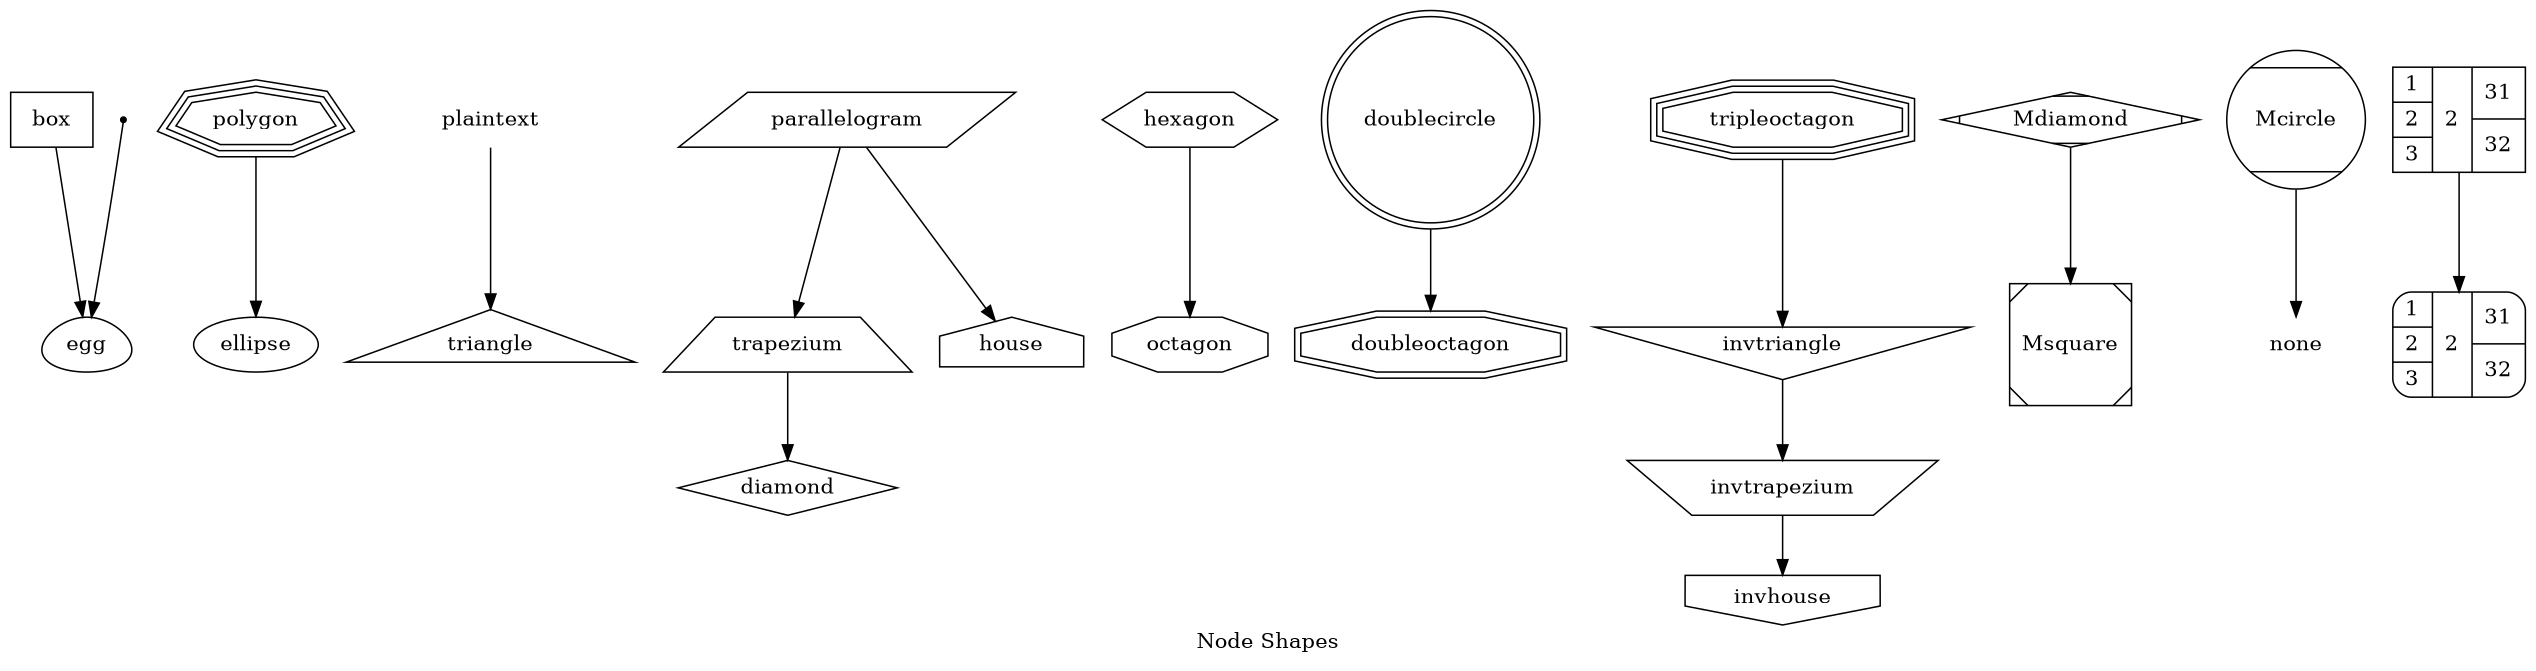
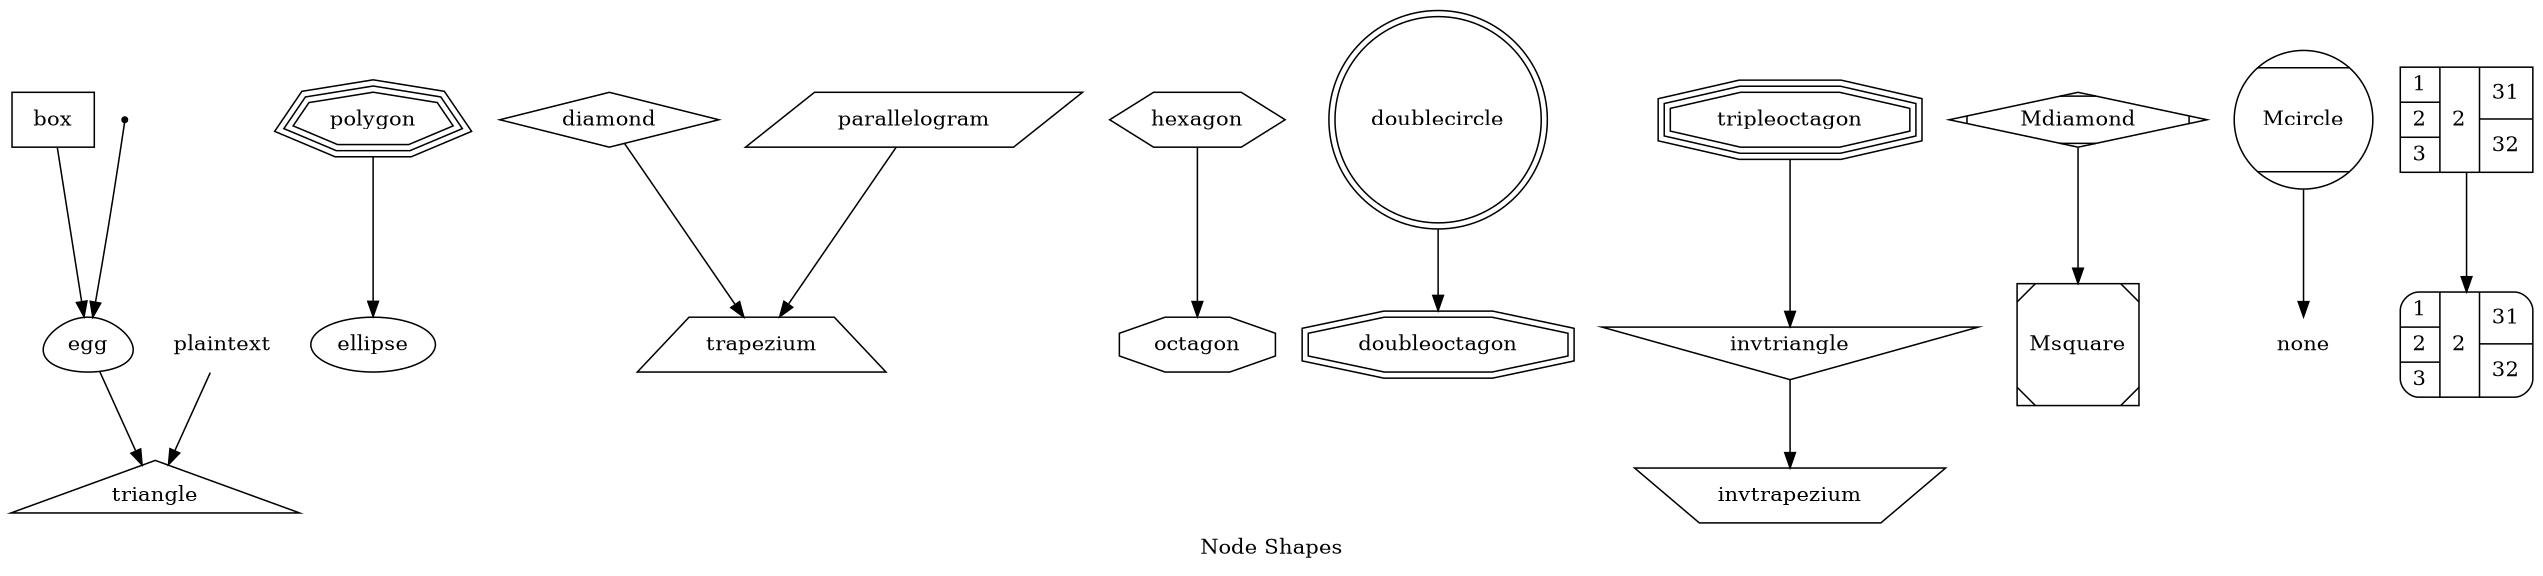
node "house": removed
edge "trapezium" -> "diamond": reversed
edge "egg" -> "triangle": added
node "invhouse": removed
